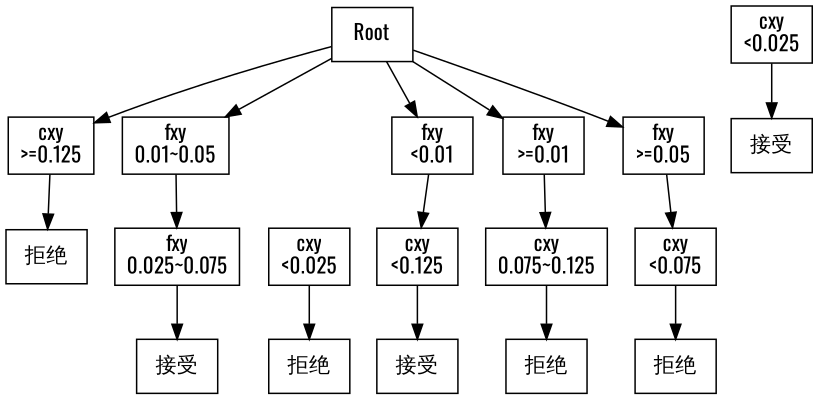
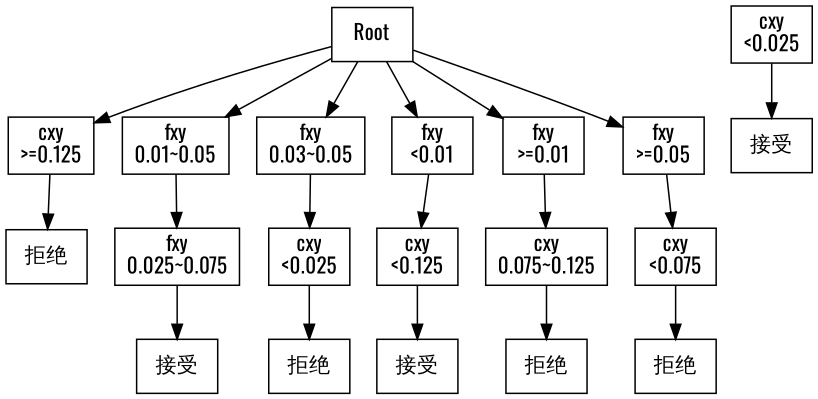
node "fxy 0.03~0.05": added
